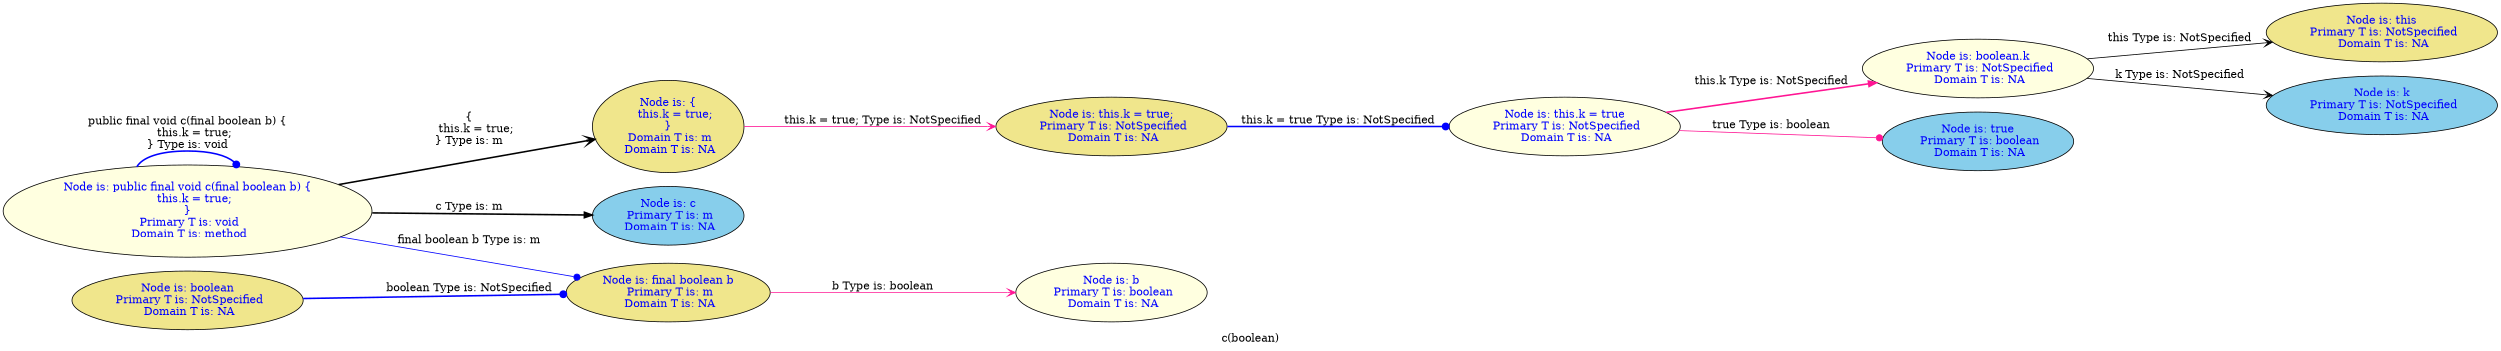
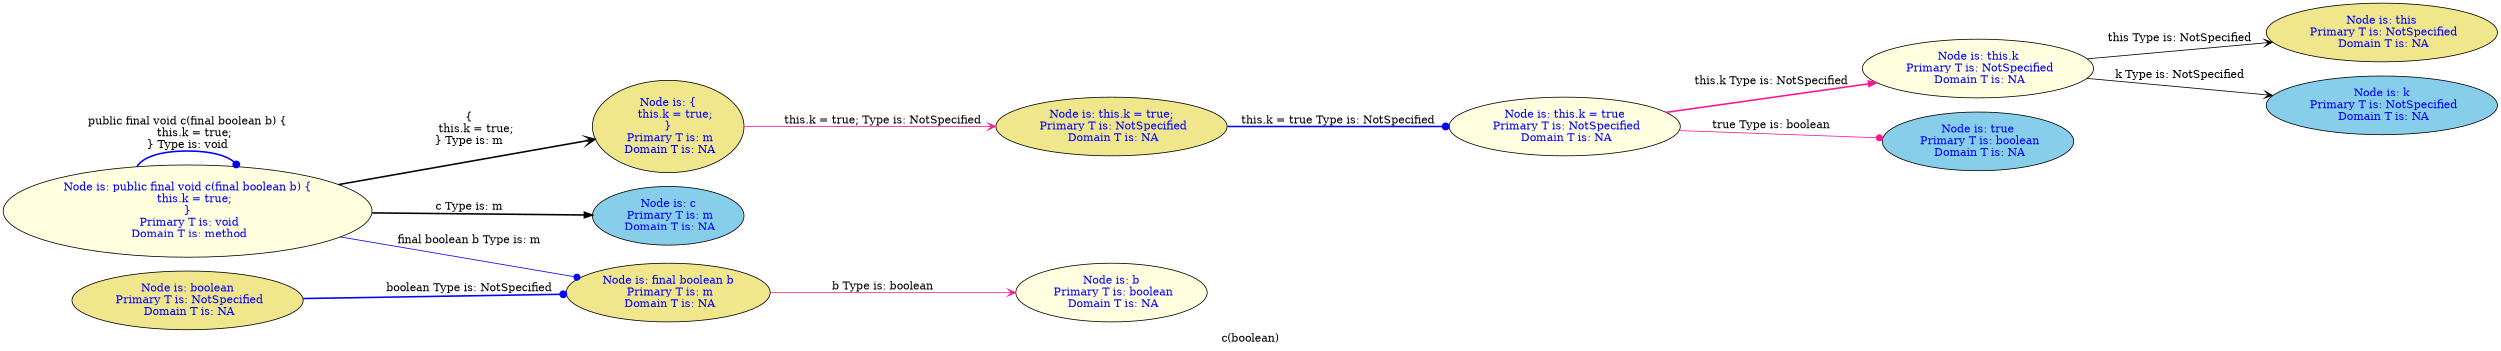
node "Node is: boolean.k Primary T is: NotSpecified Domain T is: NA": label "Node is: boolean.k Primary T is: NotSpecified Domain T is: NA" -> "Node is: this.k Primary T is: NotSpecified Domain T is: NA"
node "Node is: { this.k = true; } Domain T is: m Domain T is: NA": label "Node is: { this.k = true; } Domain T is: m Domain T is: NA" -> "Node is: { this.k = true; } Primary T is: m Domain T is: NA"
